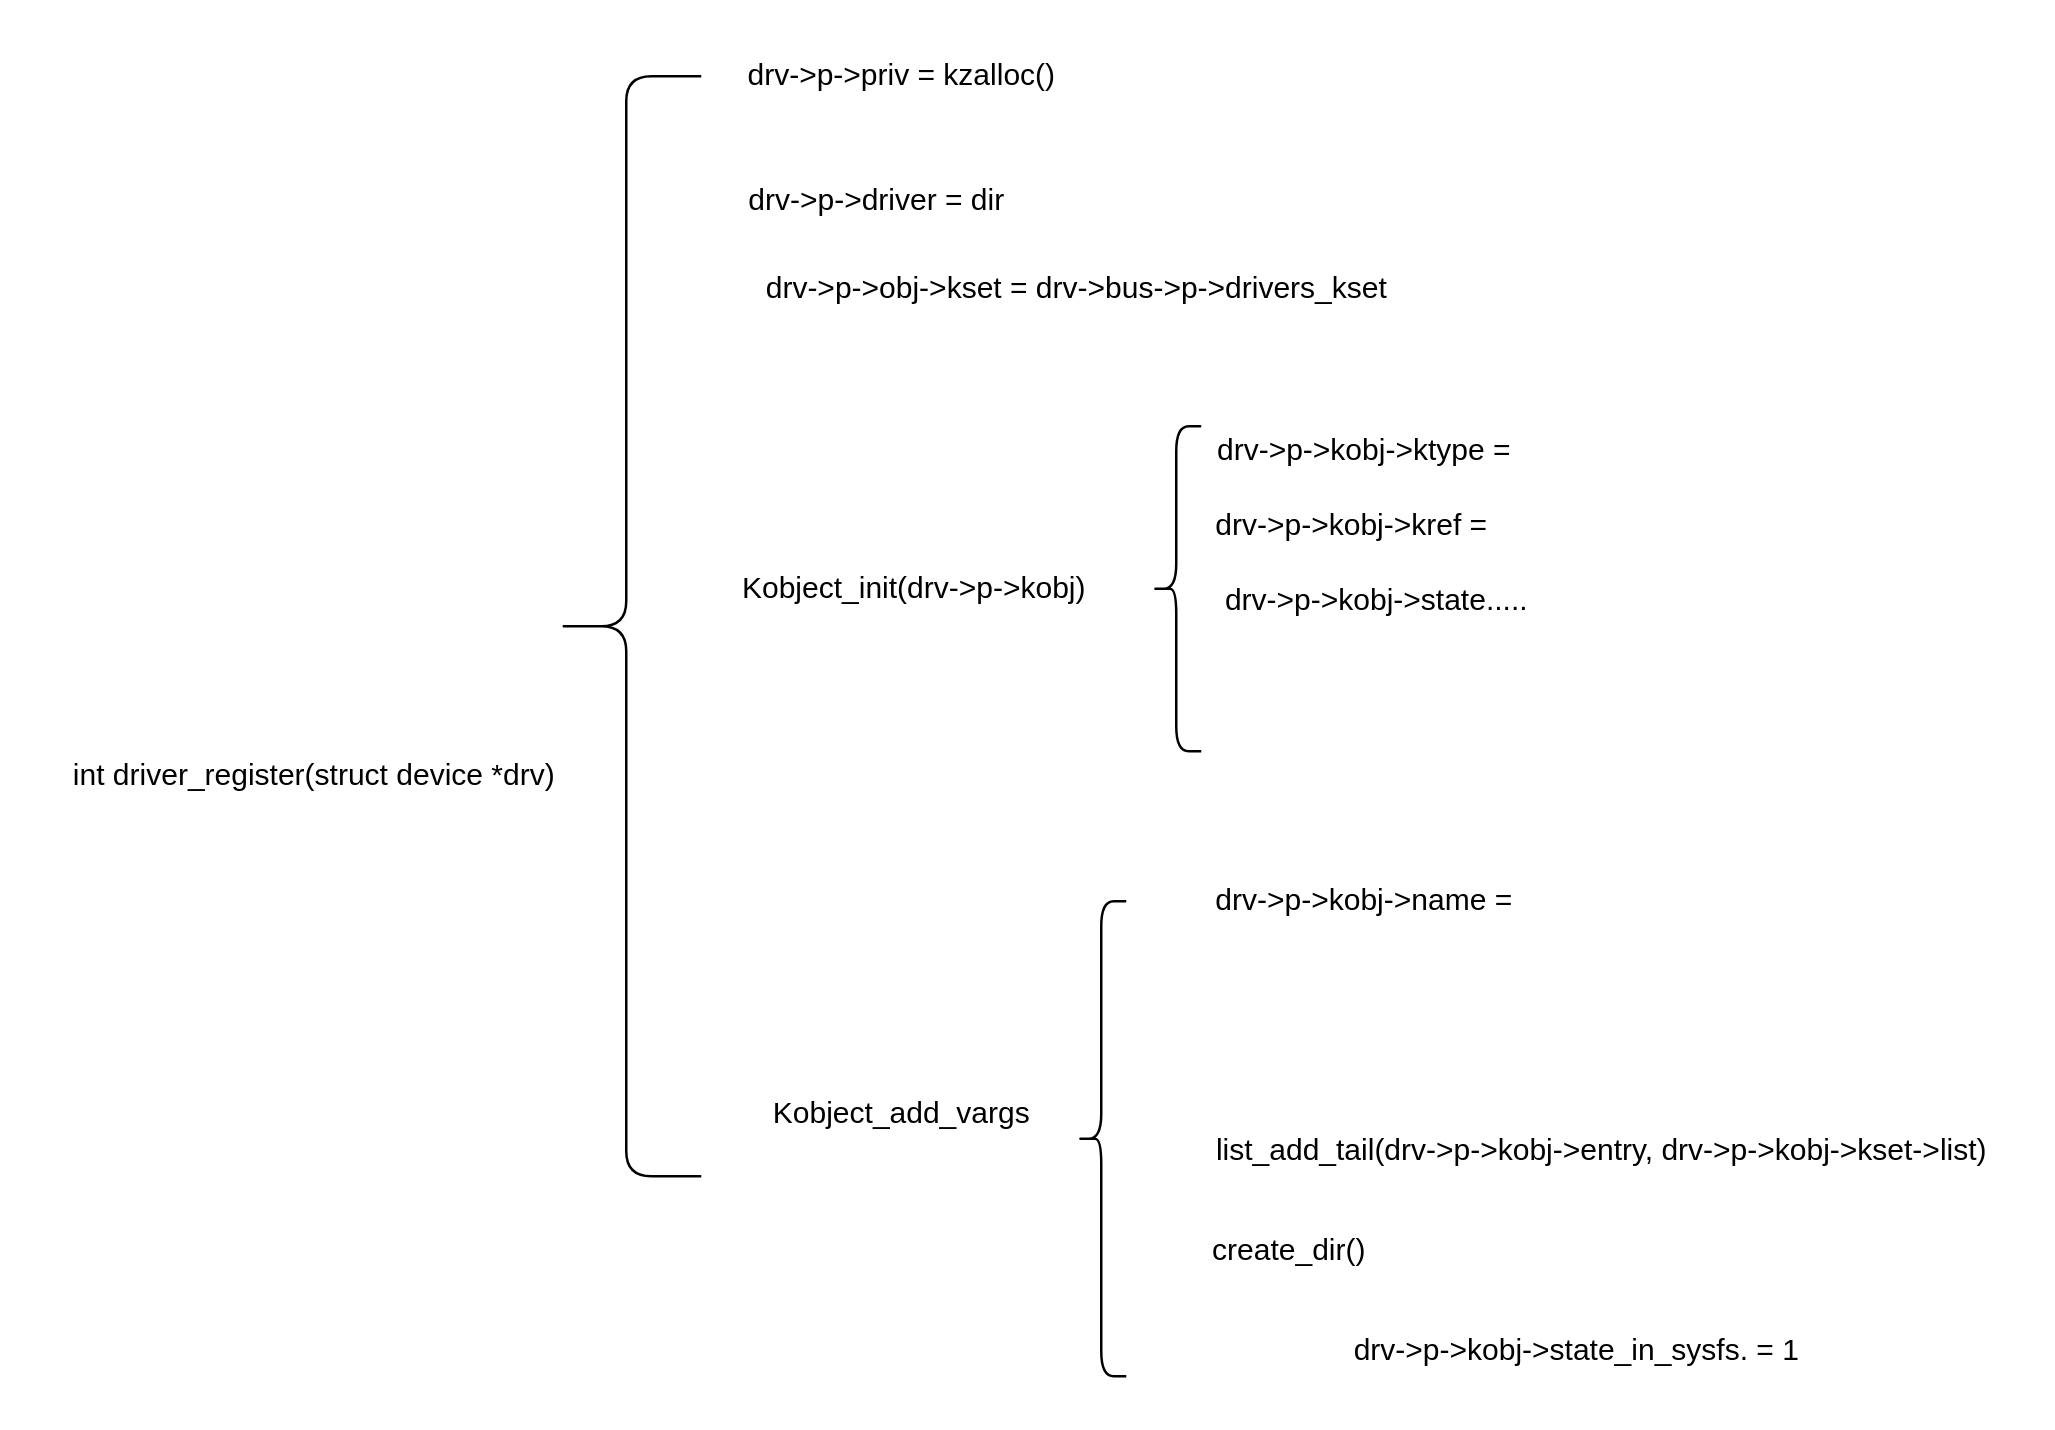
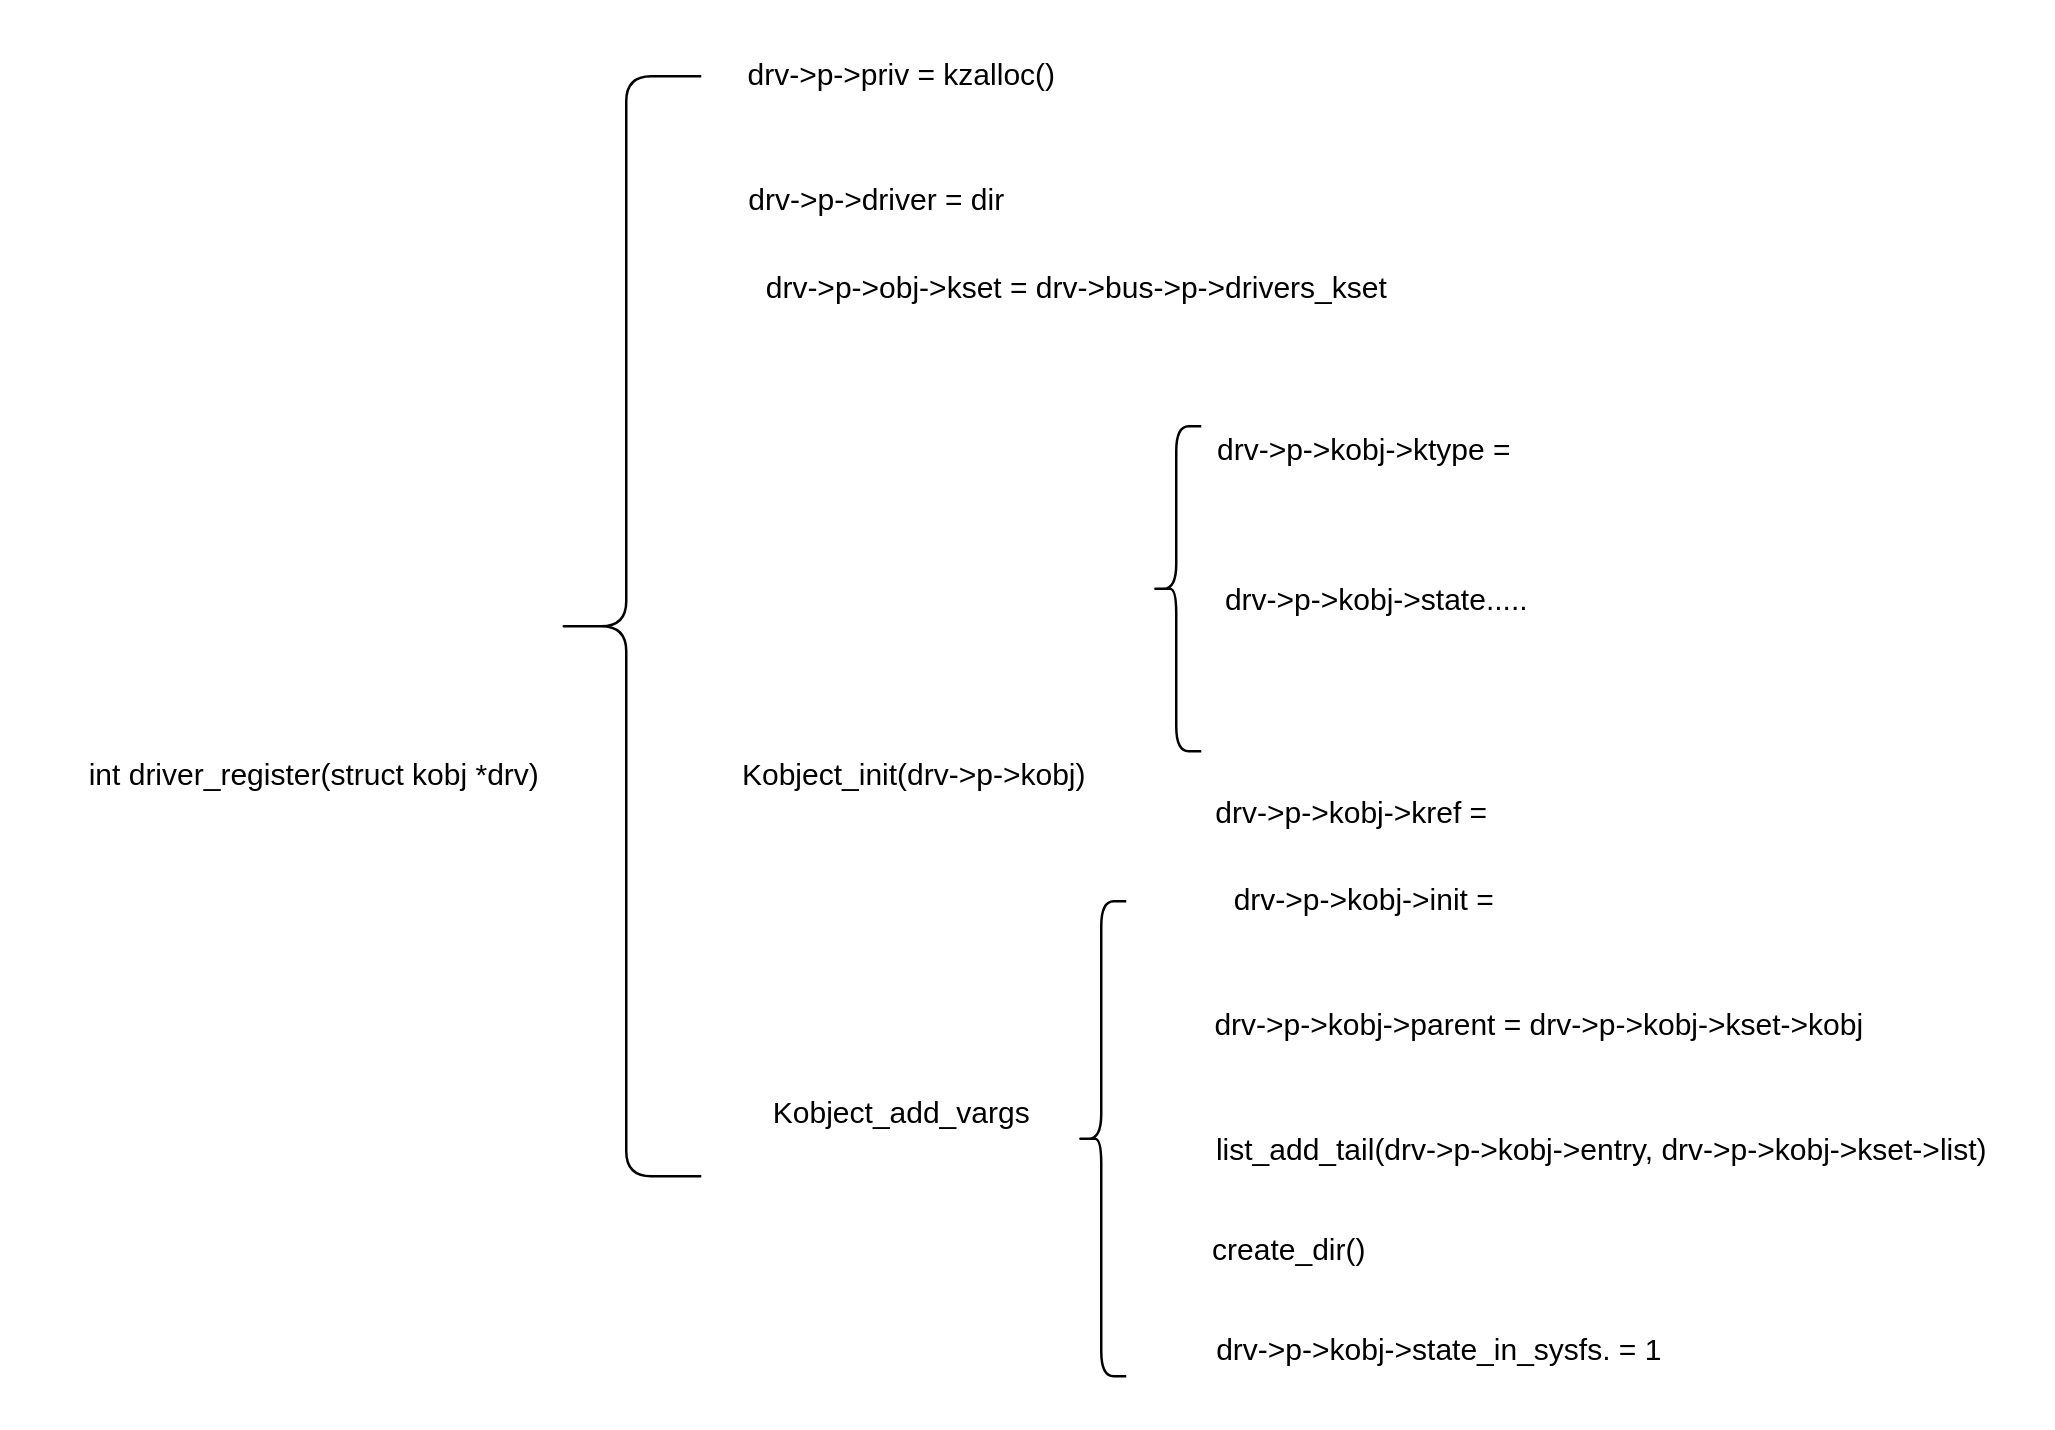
node "drv->p->kobj->kref =": moved (1351, 526) -> (1351, 814)
node "Kobject_init(drv->p->kobj)": moved (914, 589) -> (914, 776)
node "int driver_register(struct device *drv)": label "int driver_register(struct device *drv)" -> "int driver_register(struct kobj *drv)"
node "drv->p->kobj->name =": label "drv->p->kobj->name =" -> "drv->p->kobj->init ="
node "drv->p->kobj->parent = drv->p->kobj->kset->kobj": added
node "drv->p->kobj->state_in_sysfs. = 1": moved (1576, 1351) -> (1439, 1351)
